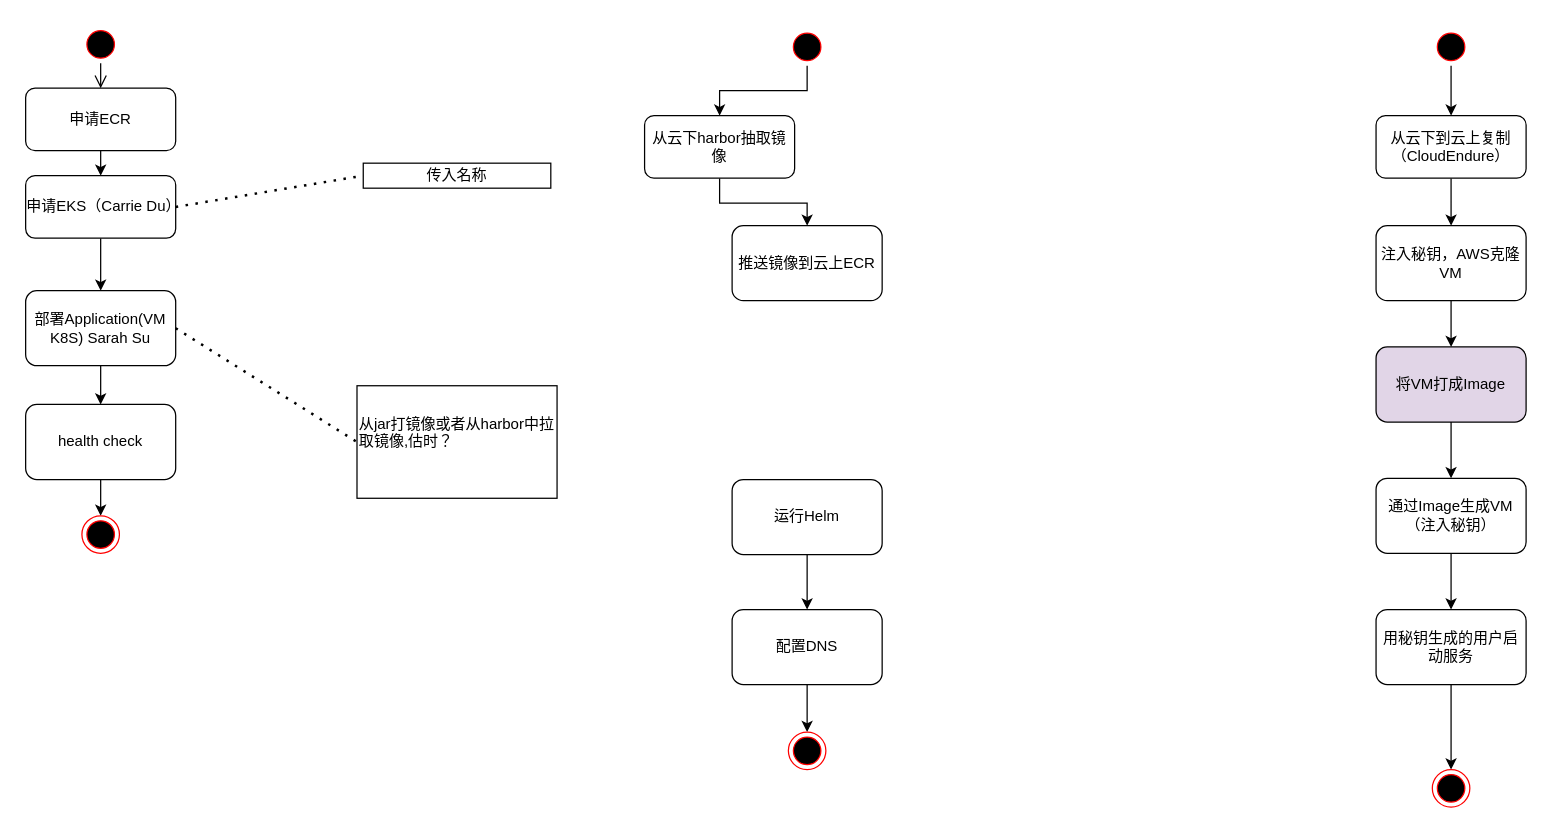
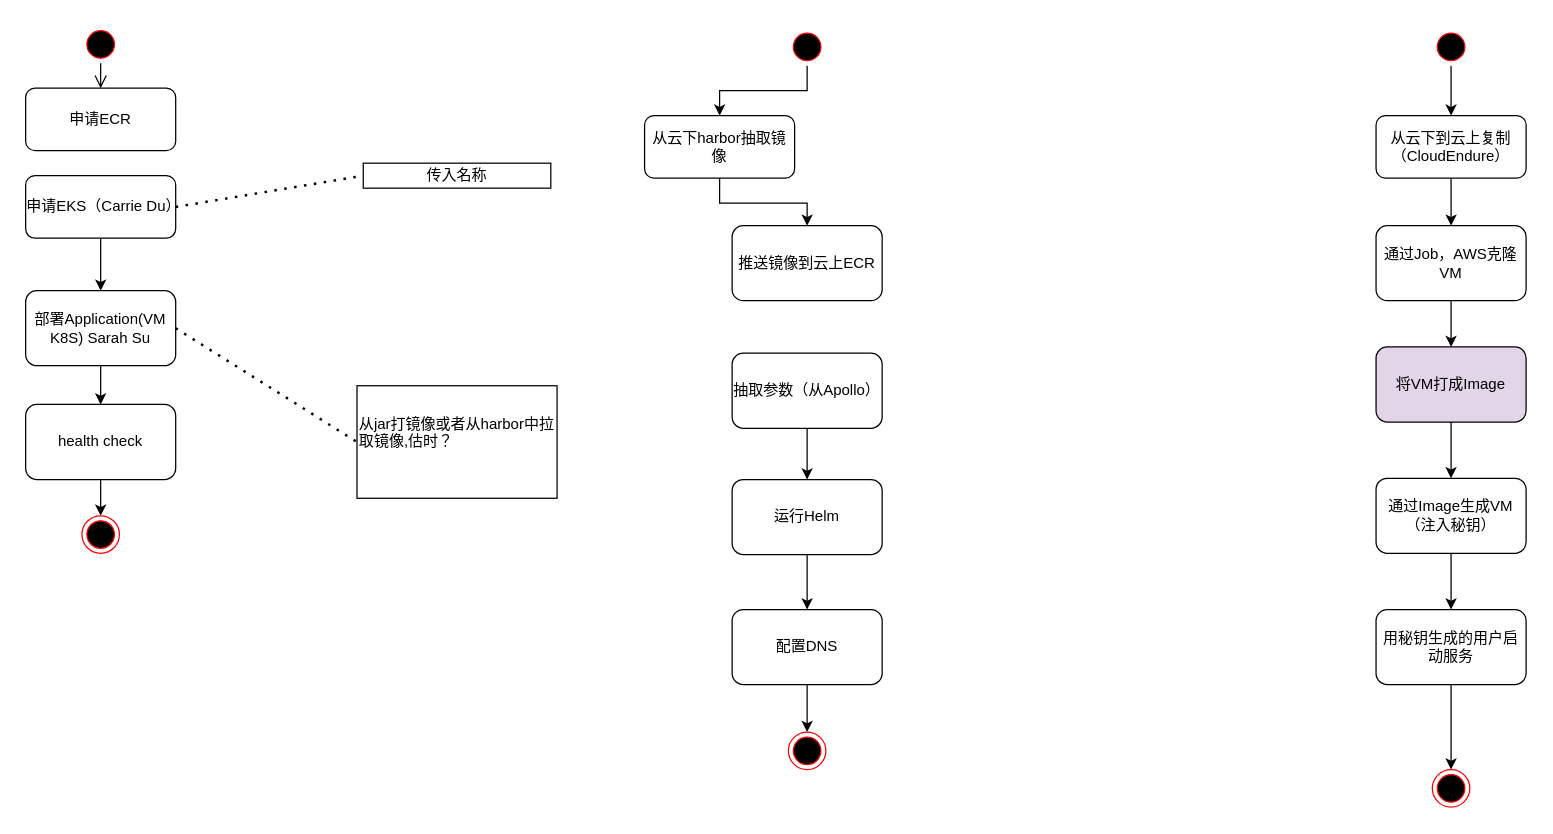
edge "申请ECR" -> "申请EKS（Carrie Du）": removed
node "注入秘钥，AWS克隆VM": label "注入秘钥，AWS克隆VM" -> "通过Job，AWS克隆VM"
node "抽取参数（从Apollo）": added
edge "抽取参数（从Apollo）" -> "运行Helm": added
